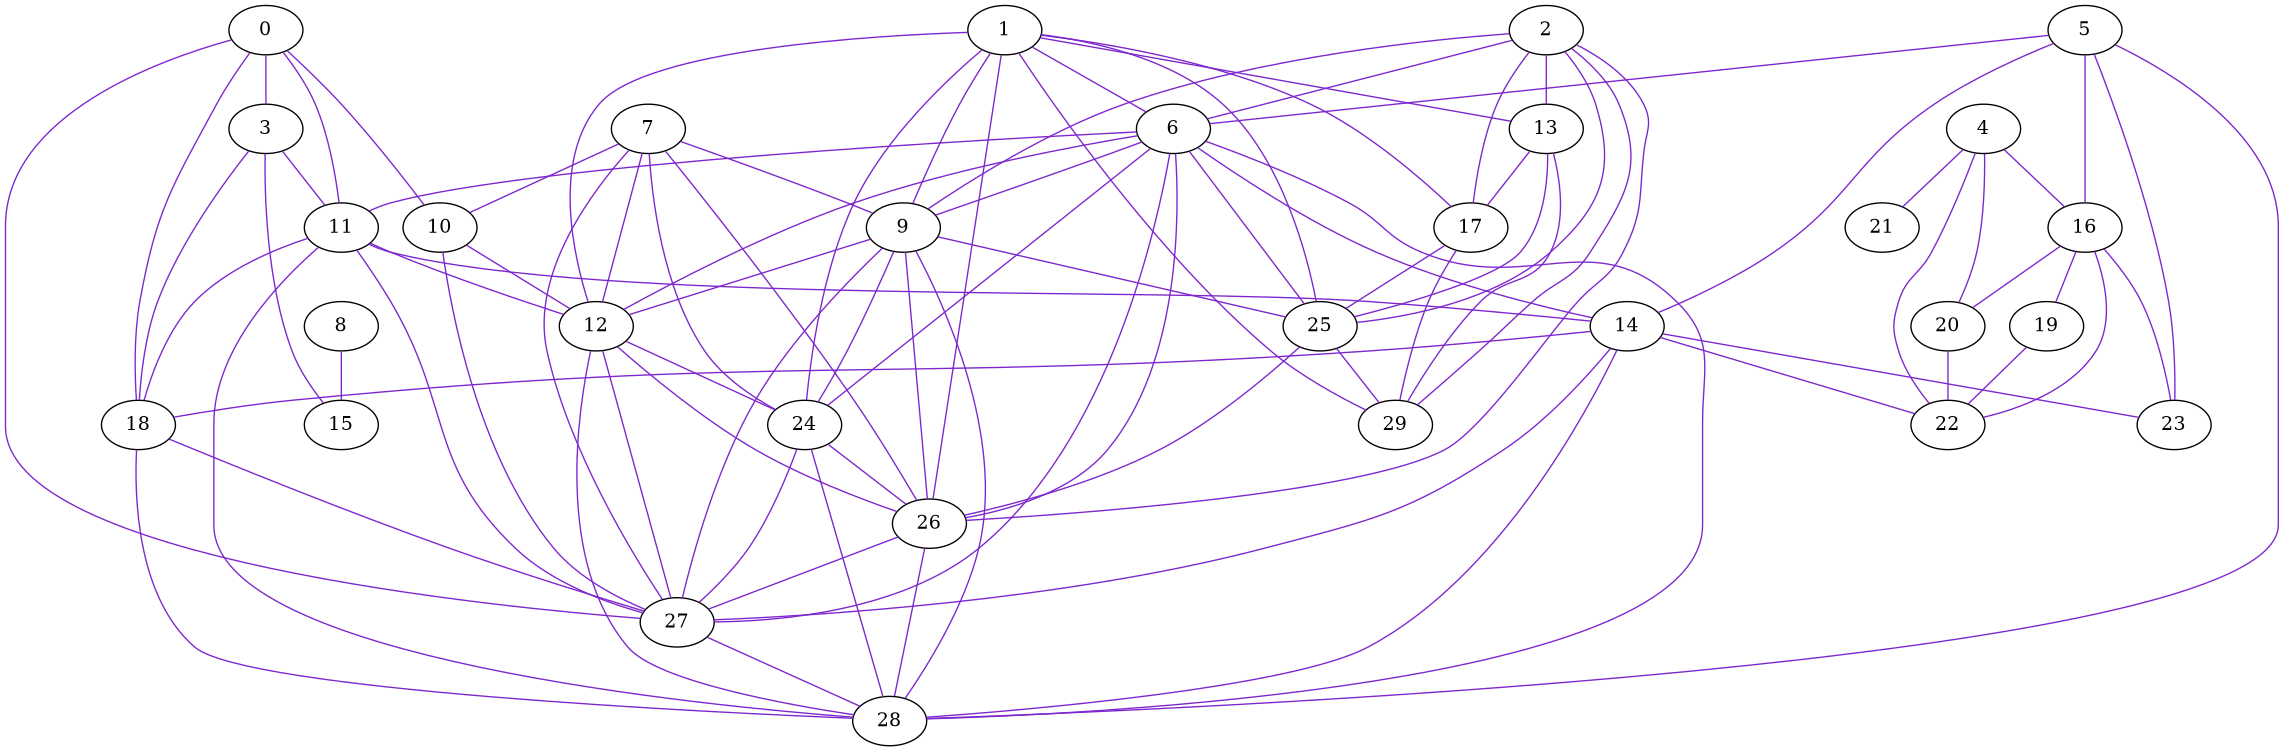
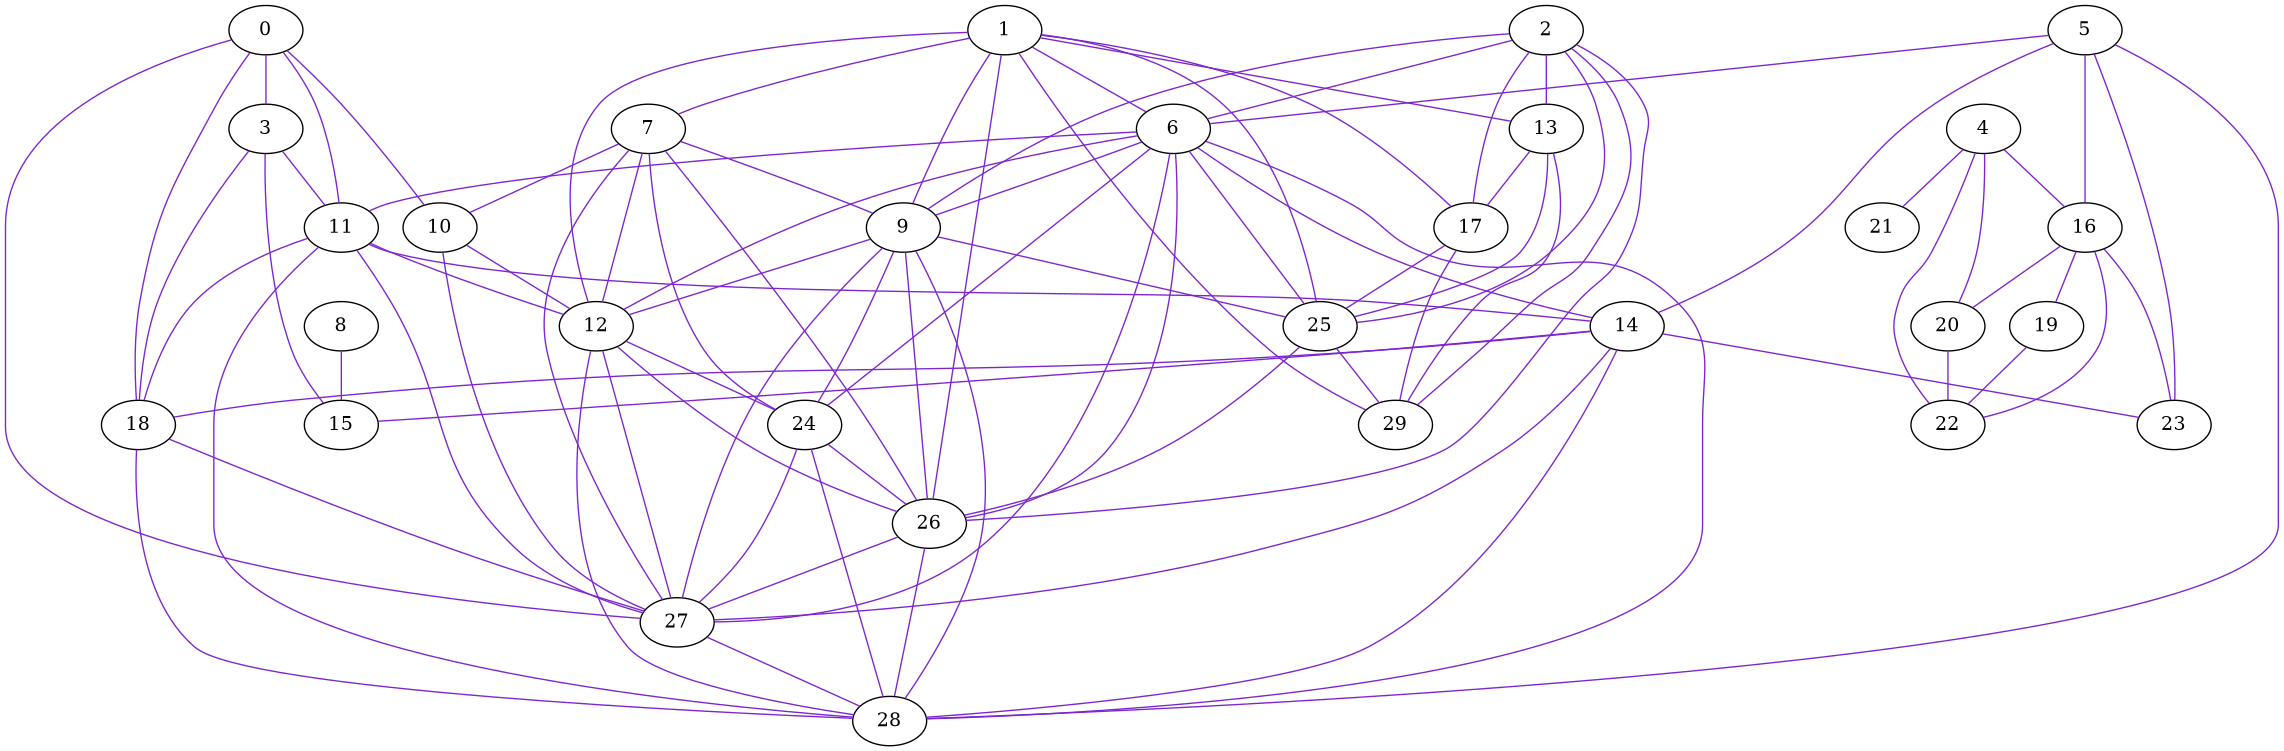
edge "1" -- "24": now "1" -- "7"
edge "14" -- "22": now "14" -- "15"
